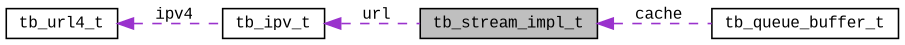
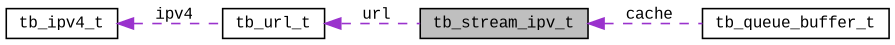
node "tb_url4_t": label "tb_url4_t" -> "tb_ipv4_t"
node "tb_ipv_t": label "tb_ipv_t" -> "tb_url_t"
node "tb_stream_impl_t": label "tb_stream_impl_t" -> "tb_stream_ipv_t"
